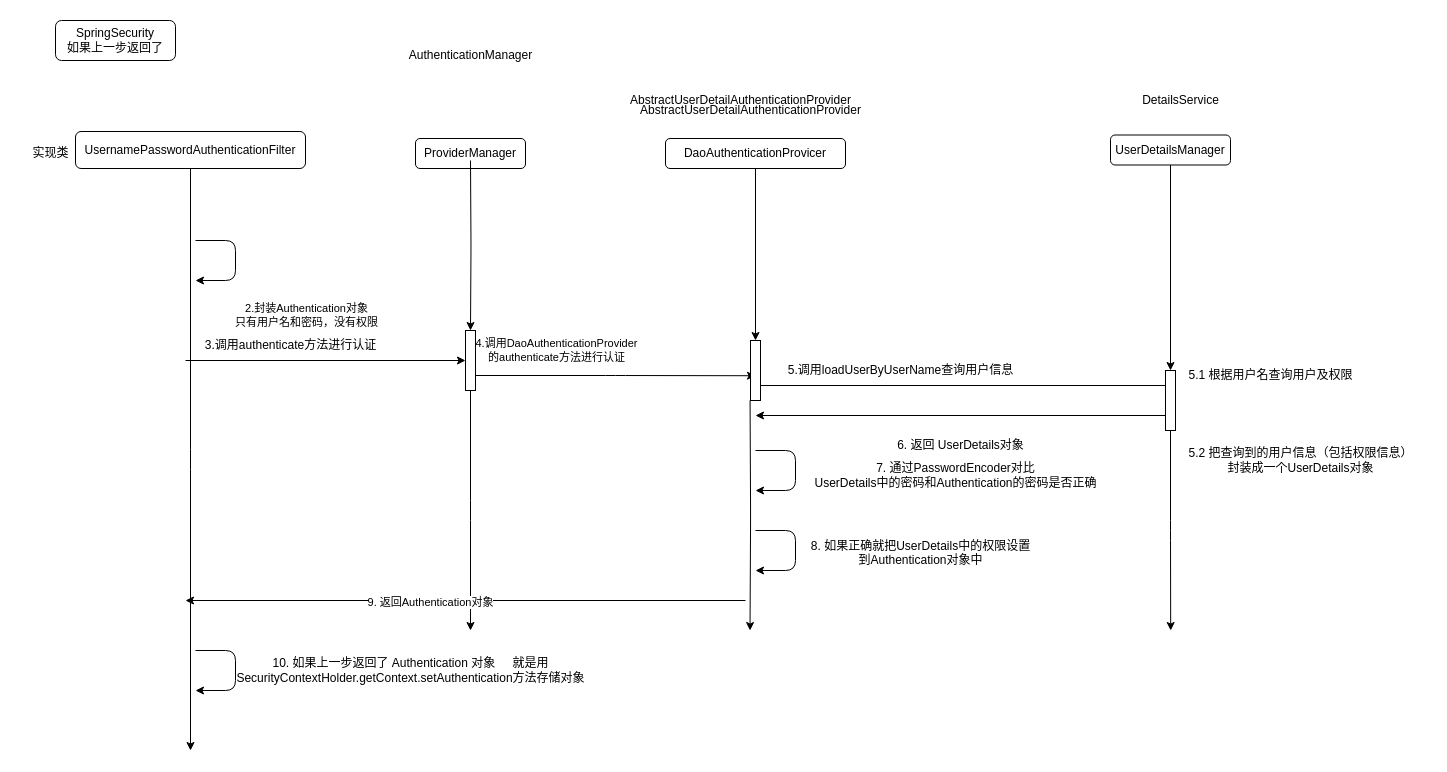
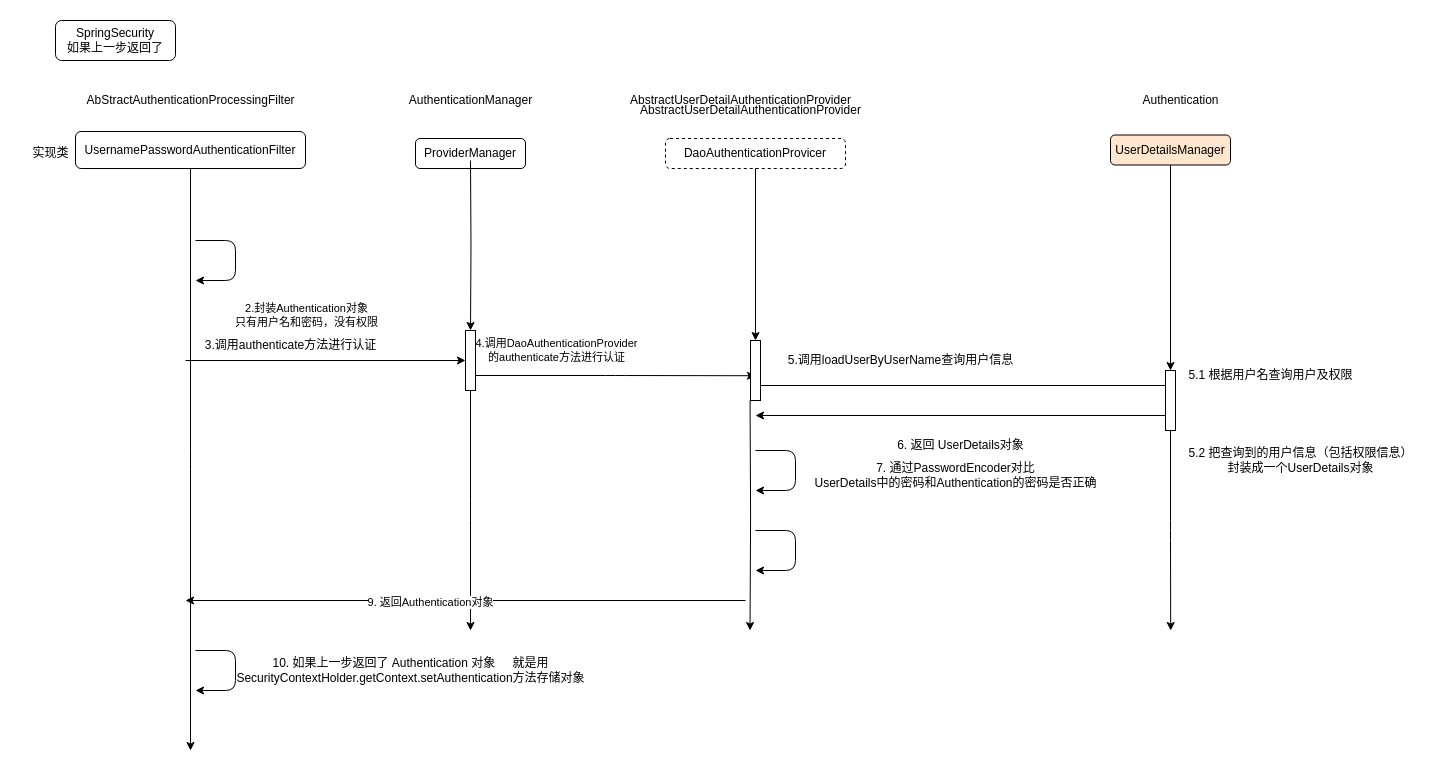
node "AuthenticationManager": moved (471, 56) -> (471, 101)
node "AbStractAuthenticationProcessingFilter": added
node "DetailsService": label "DetailsService" -> "Authentication"
node "UserDetailsManager": fillcolor #ffffff -> #ffe6cc
node "DaoAuthenticationProvicer": style solid -> dashed
node "5.调用loadUserByUserName查询用户信息": moved (901, 371) -> (901, 361)
node "8. 如果正确就把UserDetails中的权限设置 到Authentication对象中": removed
